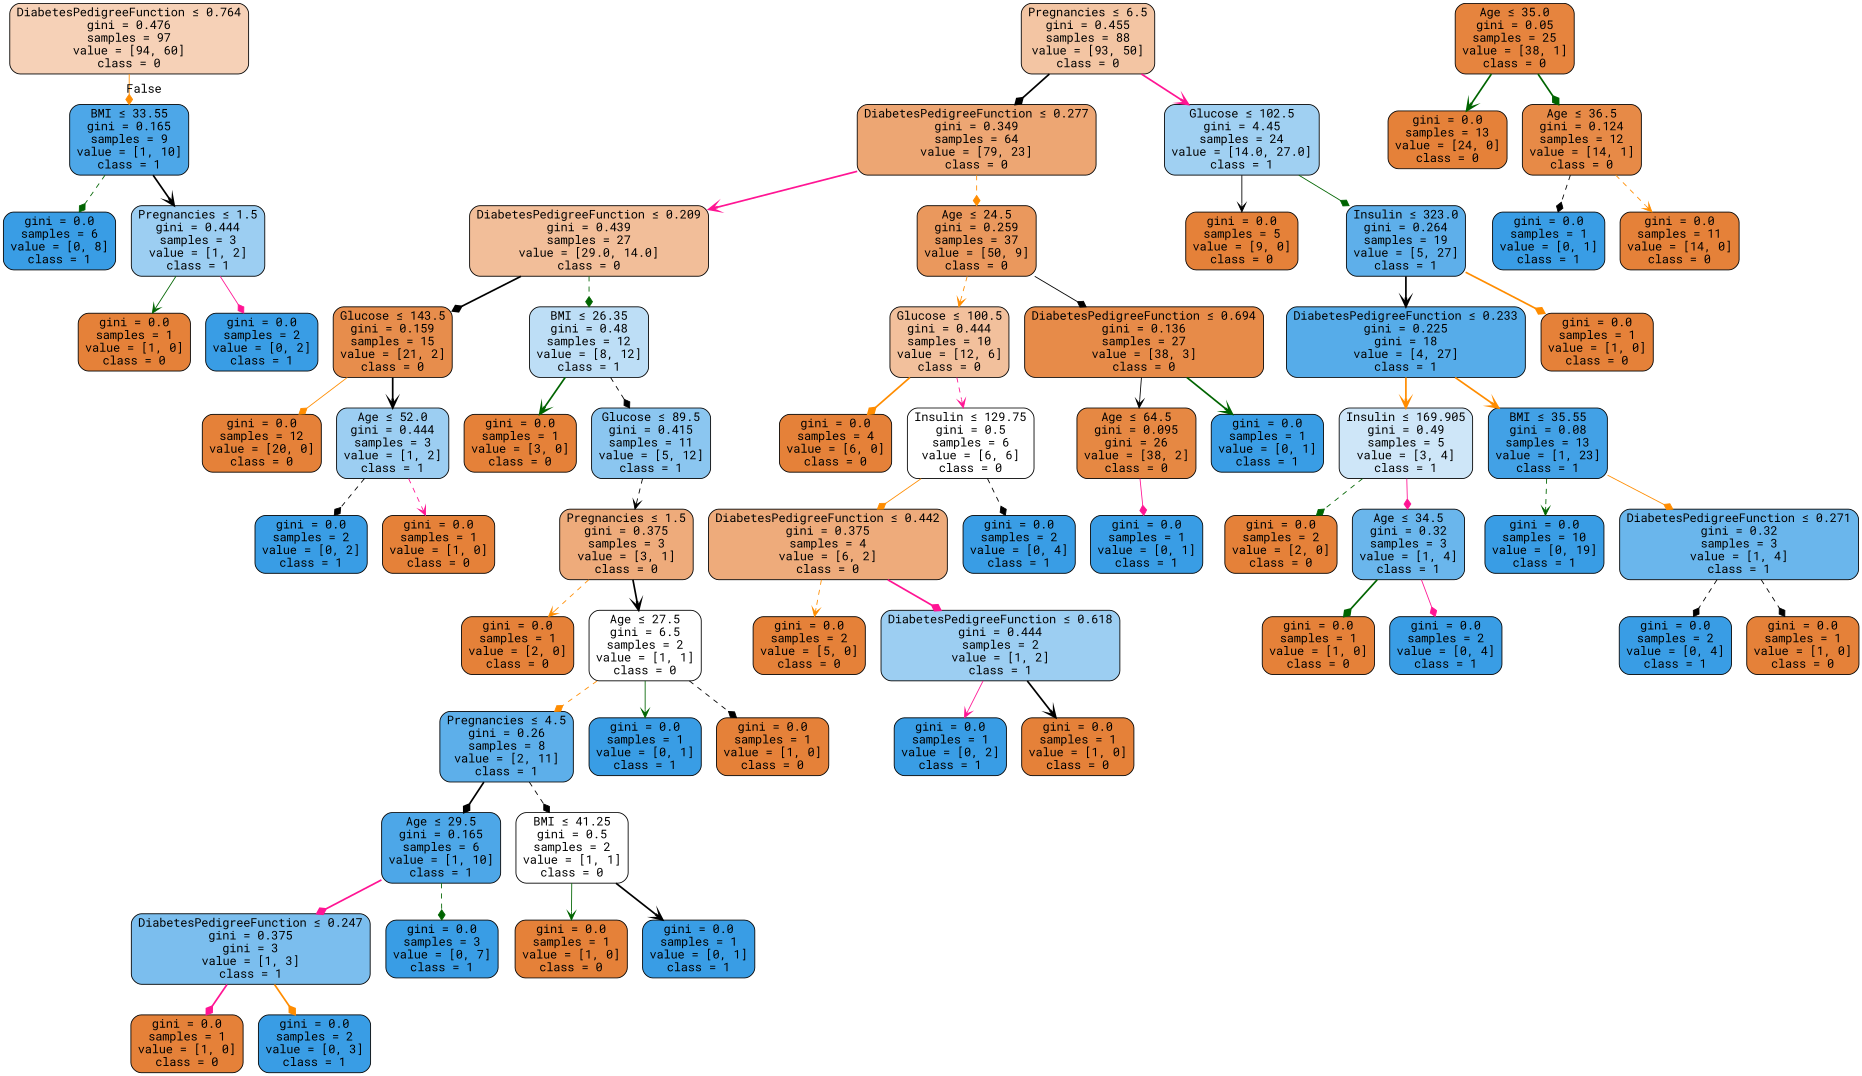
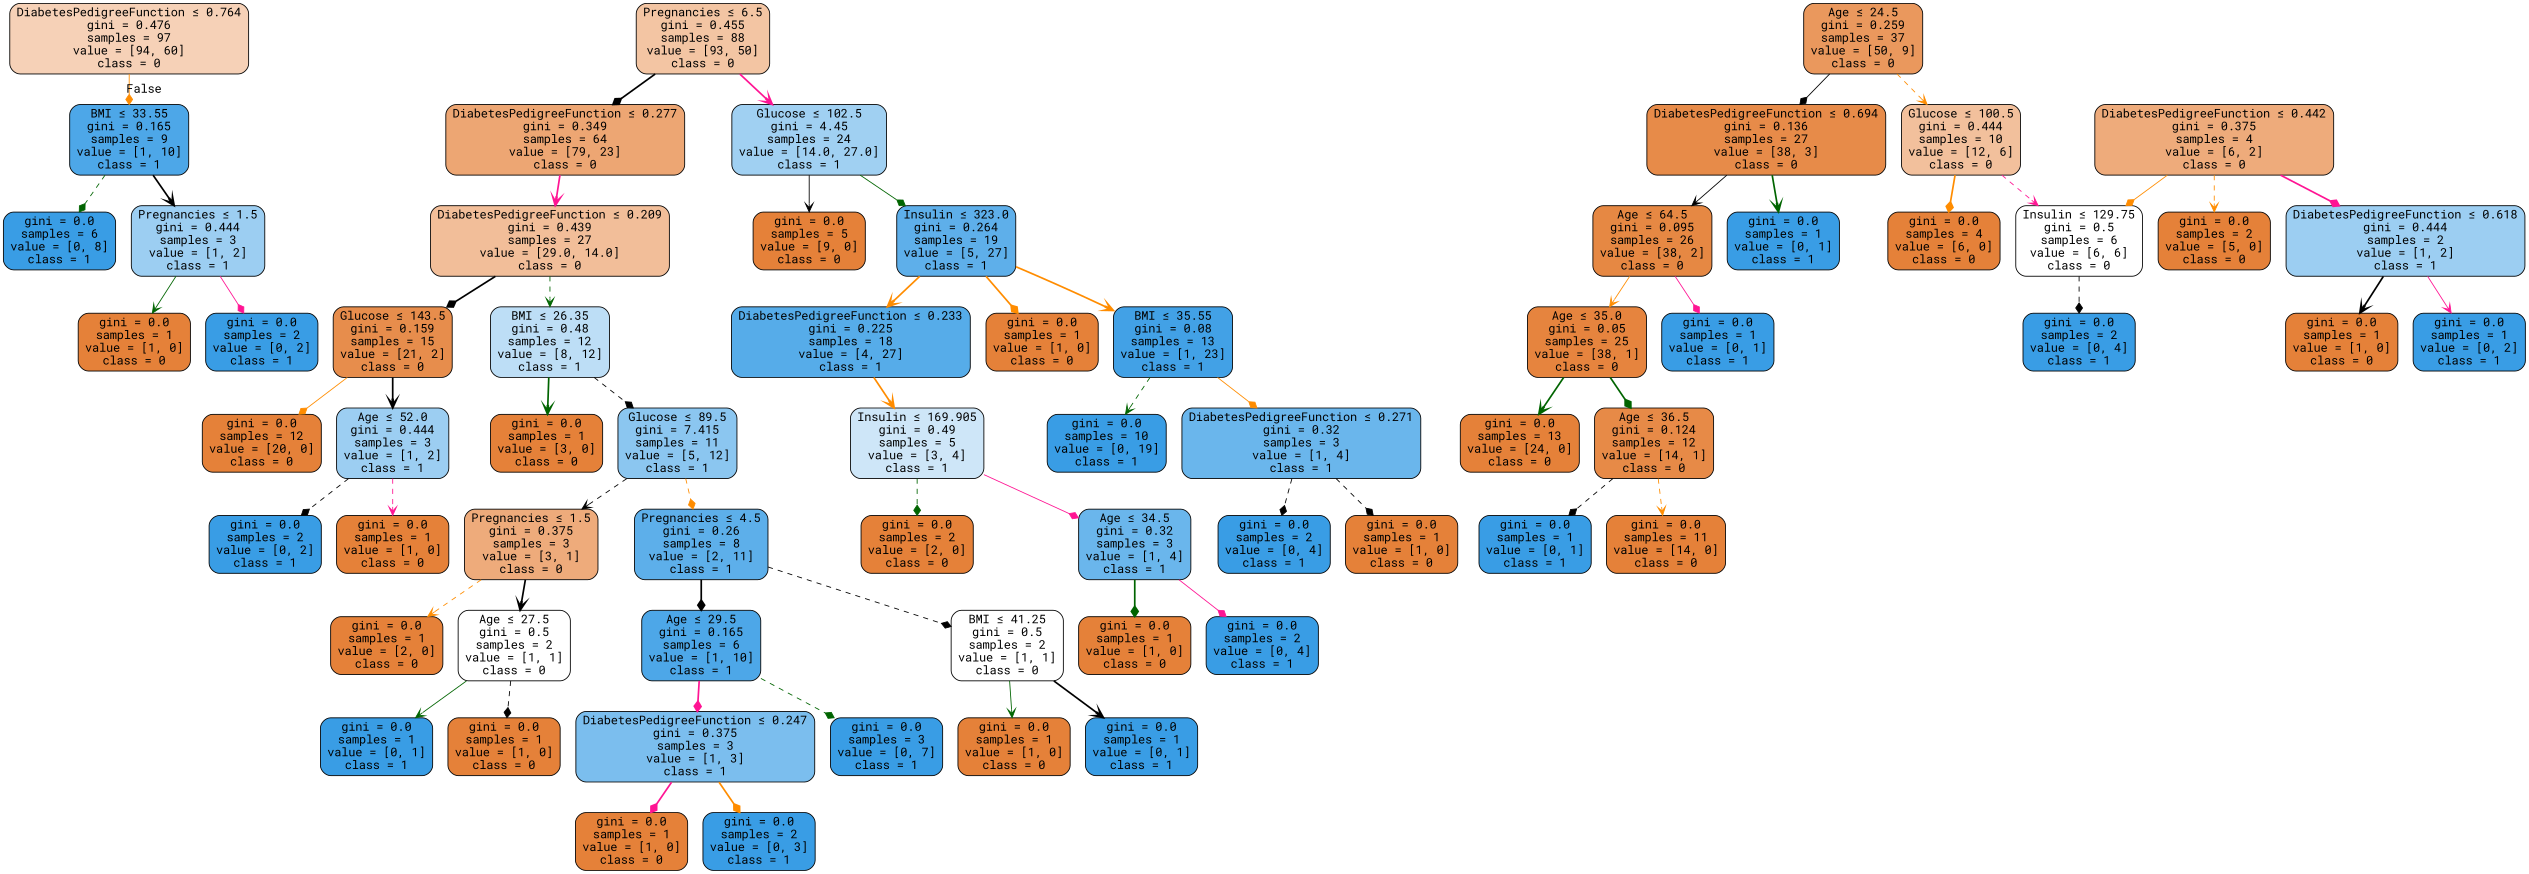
edge "DiabetesPedigreeFunction ≤ 0.277" -> "Age ≤ 24.5": removed
edge "DiabetesPedigreeFunction ≤ 0.209" -> "BMI ≤ 26.35": arrowhead diamond -> vee
edge "Insulin ≤ 323.0" -> "DiabetesPedigreeFunction ≤ 0.233": color black -> darkorange
edge "Age ≤ 64.5" -> "Age ≤ 35.0": added
node "DiabetesPedigreeFunction ≤ 0.233": text "gini = 18" -> "samples = 18"
edge "DiabetesPedigreeFunction ≤ 0.233" -> "BMI ≤ 35.55": now "Insulin ≤ 323.0" -> "BMI ≤ 35.55"
node "Glucose ≤ 89.5": text "gini = 0.415" -> "gini = 7.415"
node "Age ≤ 64.5": text "gini = 26" -> "samples = 26"
edge "Insulin ≤ 129.75" -> "DiabetesPedigreeFunction ≤ 0.442": reversed
node "Age ≤ 27.5": text "gini = 6.5" -> "gini = 0.5"
edge "Age ≤ 27.5" -> "Pregnancies ≤ 4.5": now "Glucose ≤ 89.5" -> "Pregnancies ≤ 4.5"
node "DiabetesPedigreeFunction ≤ 0.247": text "gini = 3" -> "samples = 3"
